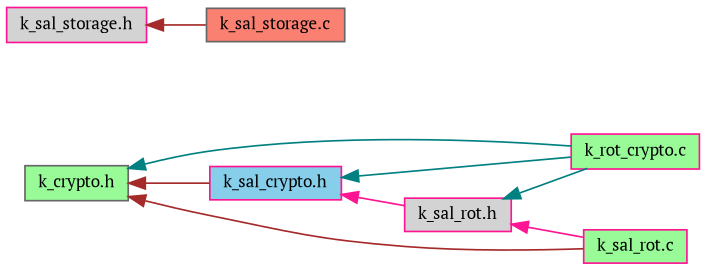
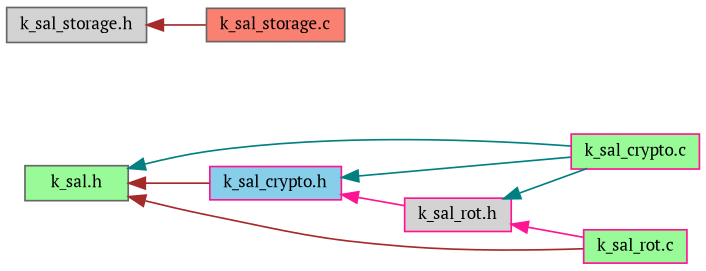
node "k_sal_storage.h": color deeppink -> gray40
node "k_rot_crypto.c": label "k_rot_crypto.c" -> "k_sal_crypto.c"
node "k_crypto.h": label "k_crypto.h" -> "k_sal.h"
